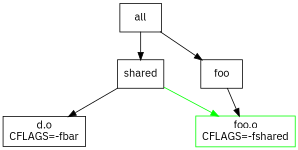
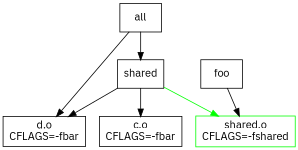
edge "all" -> "foo": now "all" -> "d.o CFLAGS=-fbar"
node "c.o CFLAGS=-fbar": added
node "foo.o CFLAGS=-fshared": label "foo.o CFLAGS=-fshared" -> "shared.o CFLAGS=-fshared"
